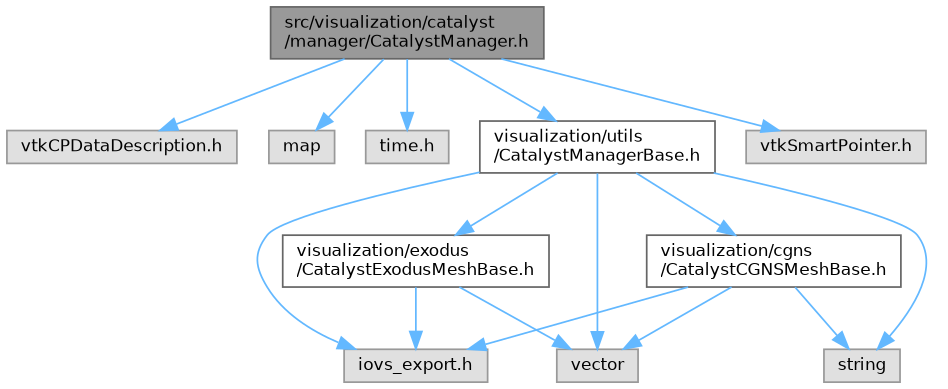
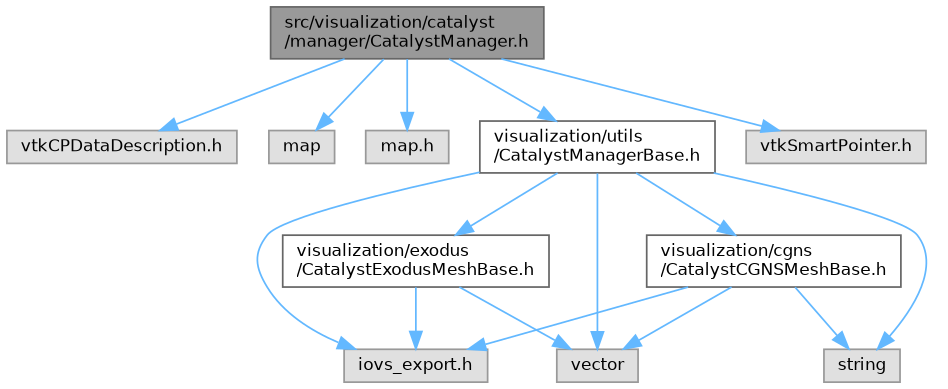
node "time.h": label "time.h" -> "map.h"
